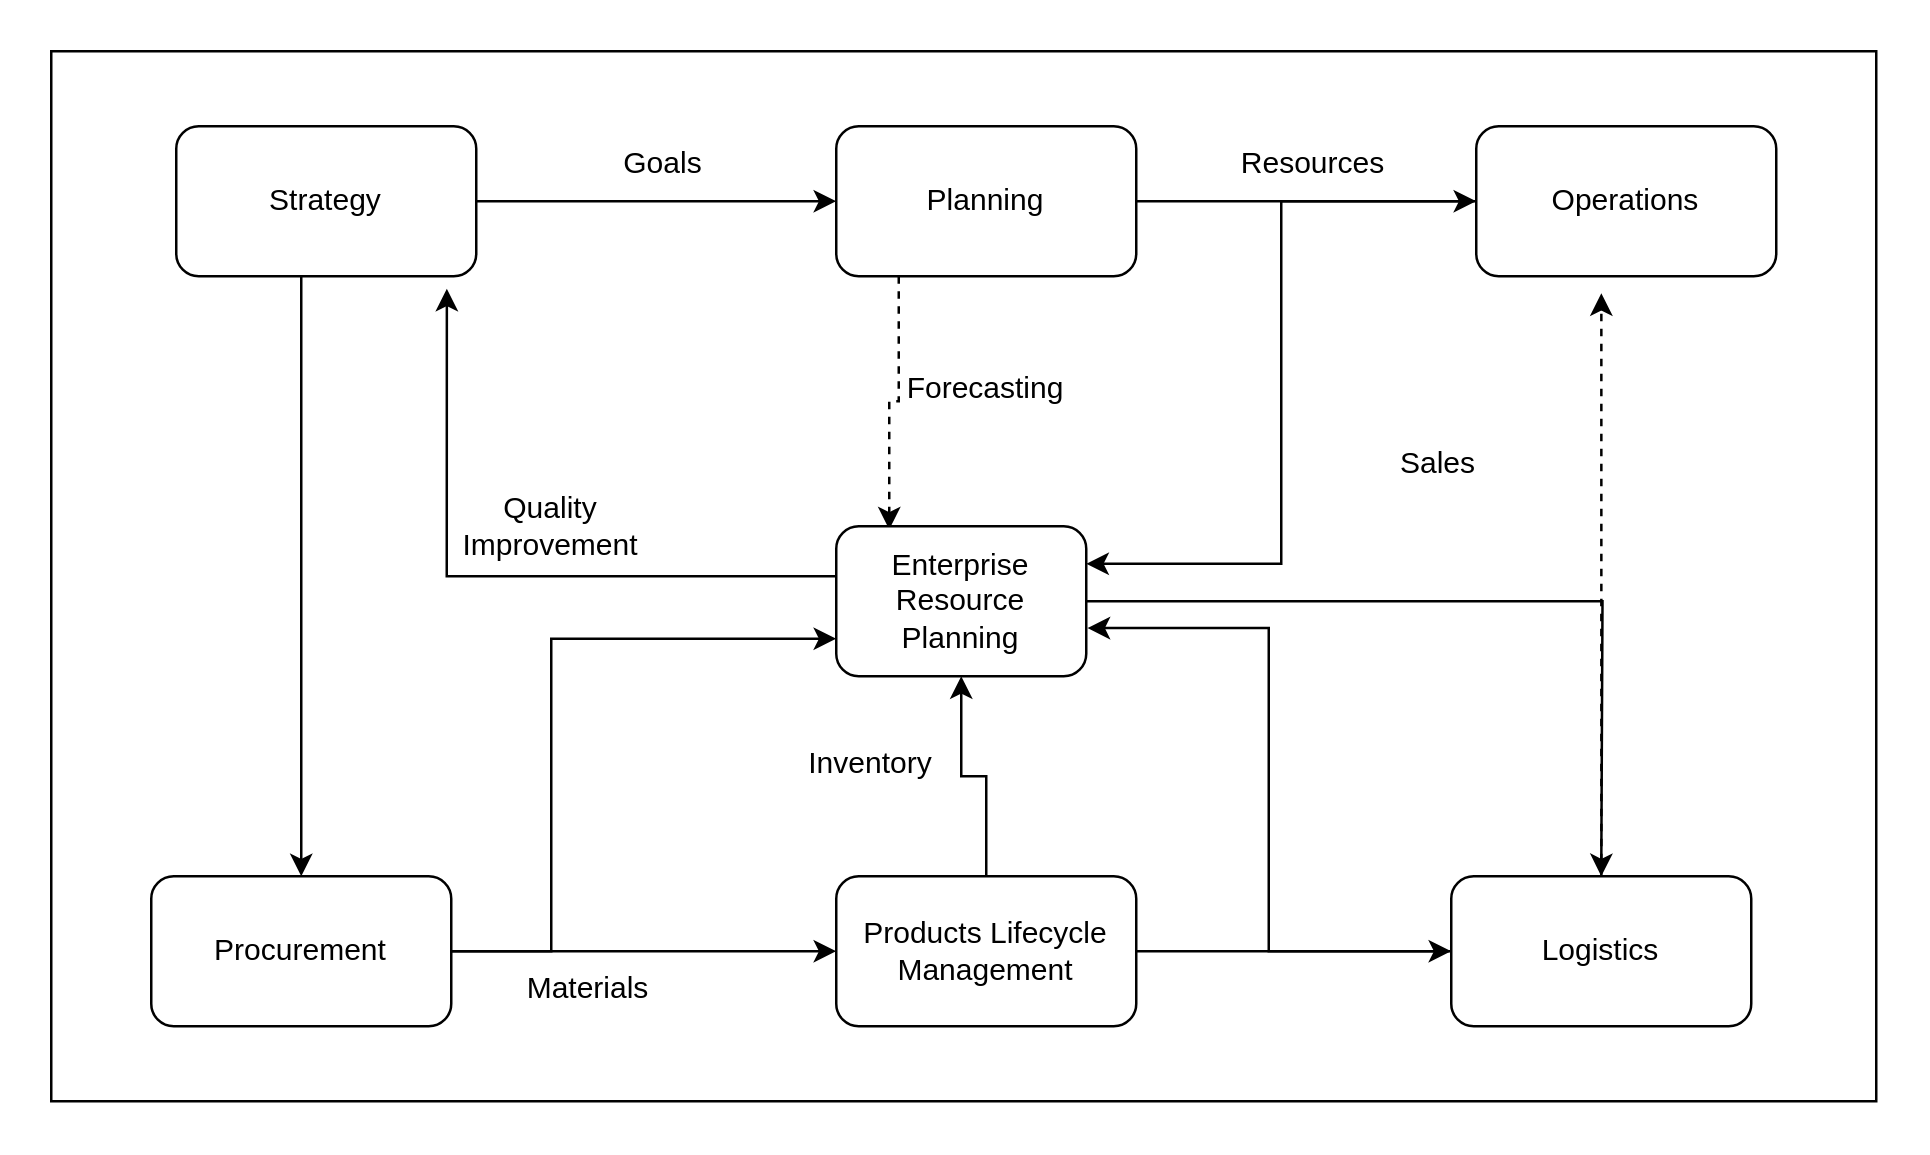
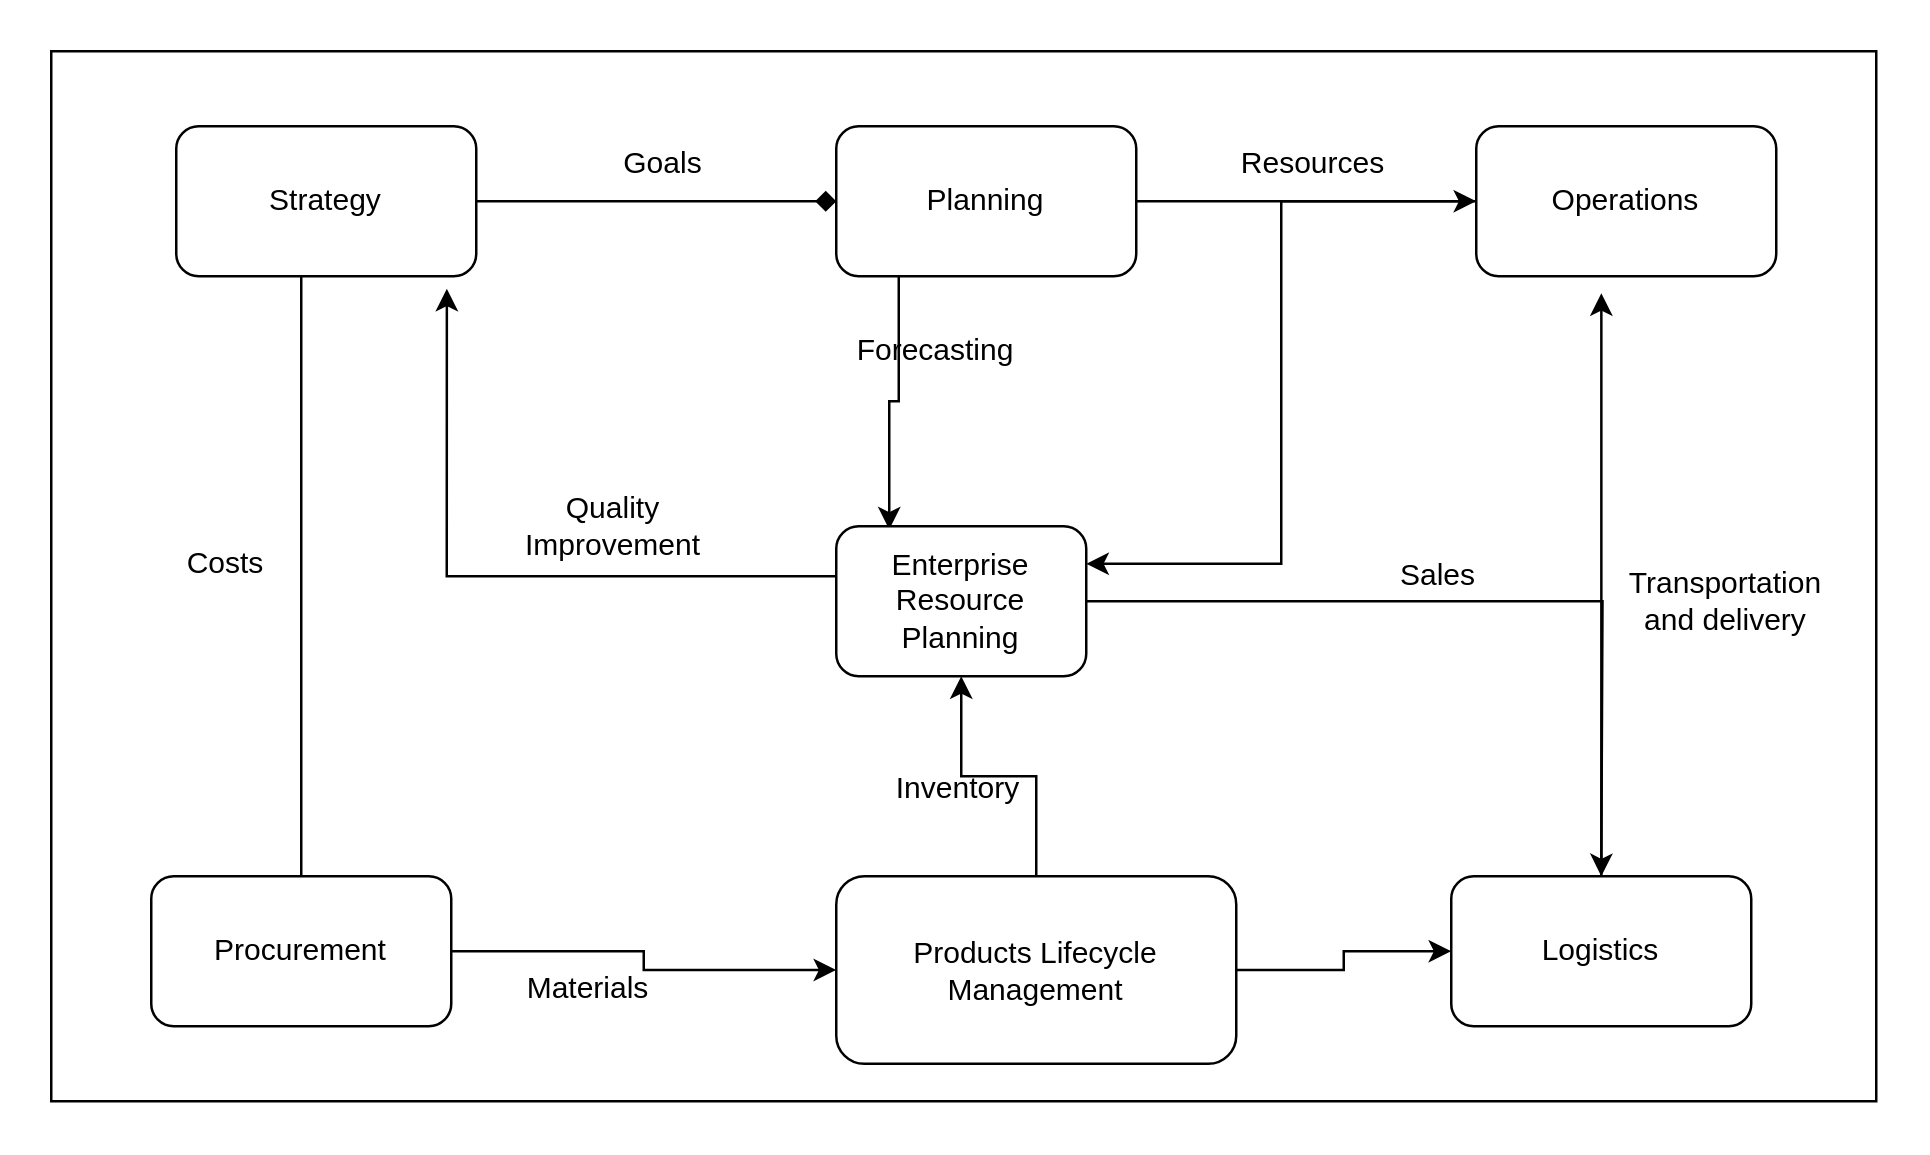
edge "Strategy" -> "Planning": arrowhead classic -> diamond
node "Forecasting": moved (986, 389) -> (936, 351)
edge "Planning" -> "Enterprise Resource Planning": style dashed -> solid
edge "Logistics" -> "Operations": style dashed -> solid
node "Sales": moved (1439, 464) -> (1439, 576)
node "Quality Improvement": moved (551, 526) -> (614, 526)
node "Costs": added
node "Transportation and delivery": added
edge "Procurement" -> "Enterprise Resource Planning": removed
edge "Logistics" -> "Enterprise Resource Planning": removed
node "Inventory": moved (871, 764) -> (959, 789)
edge "Strategy" -> "Procurement": arrowhead classic -> none
node "Products Lifecycle Management": size 300x150 -> 400x188
